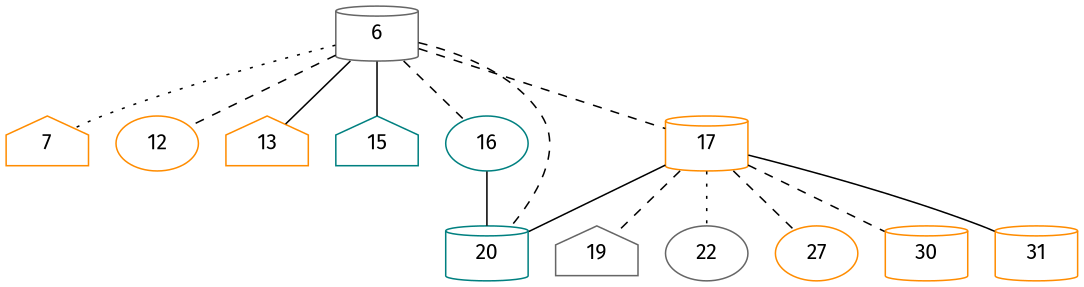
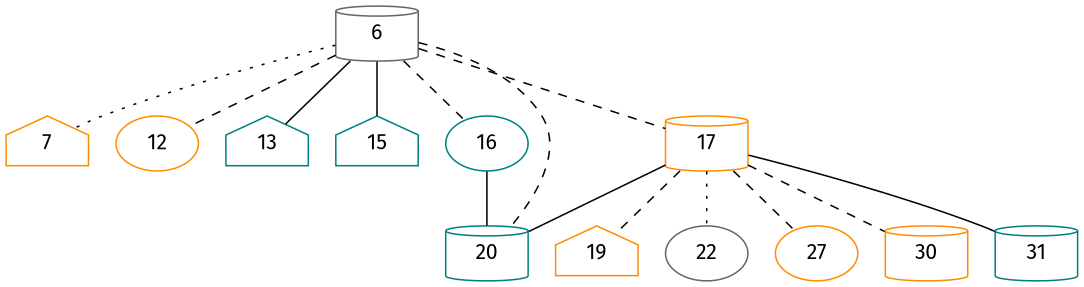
node "13": color darkorange -> teal
node "19": color gray40 -> darkorange
node "31": color darkorange -> teal
